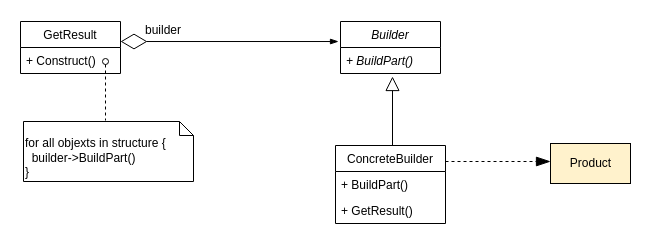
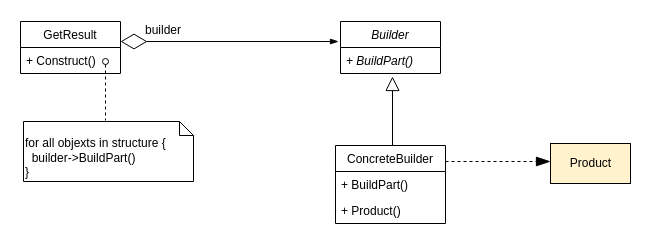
node "+ GetResult()": label "+ GetResult()" -> "+ Product()"
